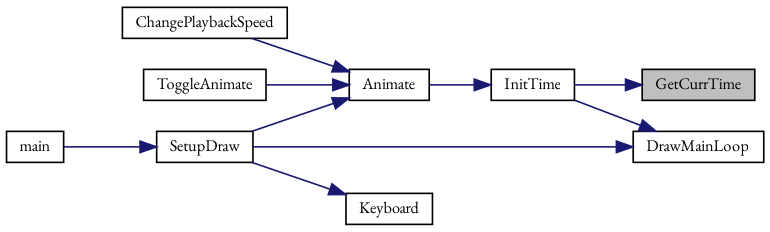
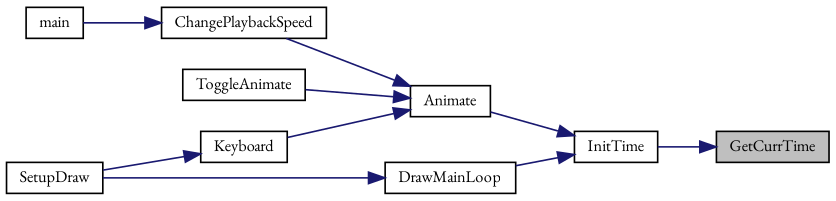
edge "InitTime" -> "DrawMainLoop": reversed
edge "SetupDraw" -> "Animate": now "Keyboard" -> "Animate"
edge "main" -> "SetupDraw": now "main" -> "ChangePlaybackSpeed"
